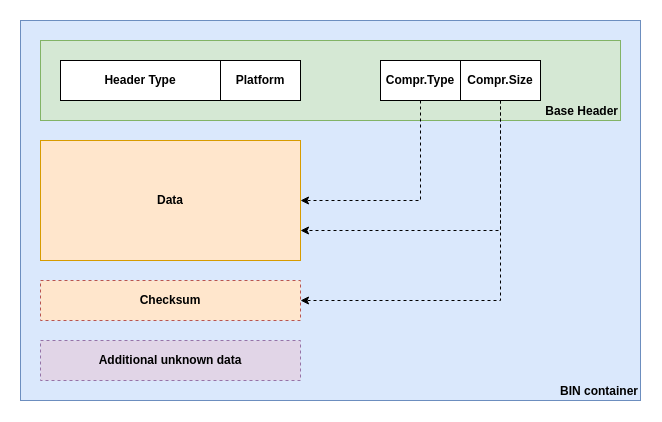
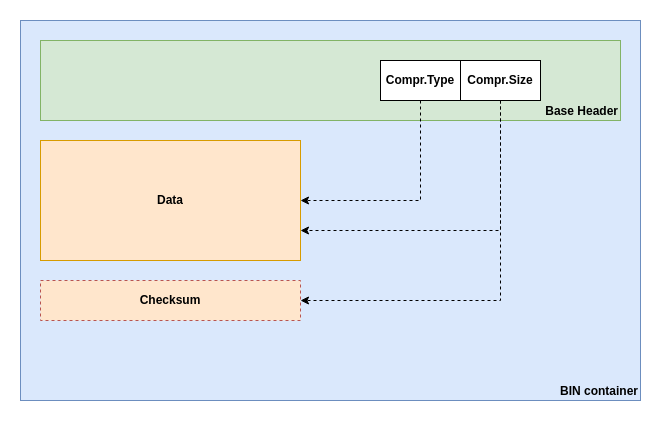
node "Header Type": removed
node "Platform": removed
node "Additional unknown data": removed
